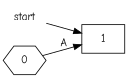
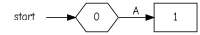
edge "start" -> "1": now "start" -> "0"
